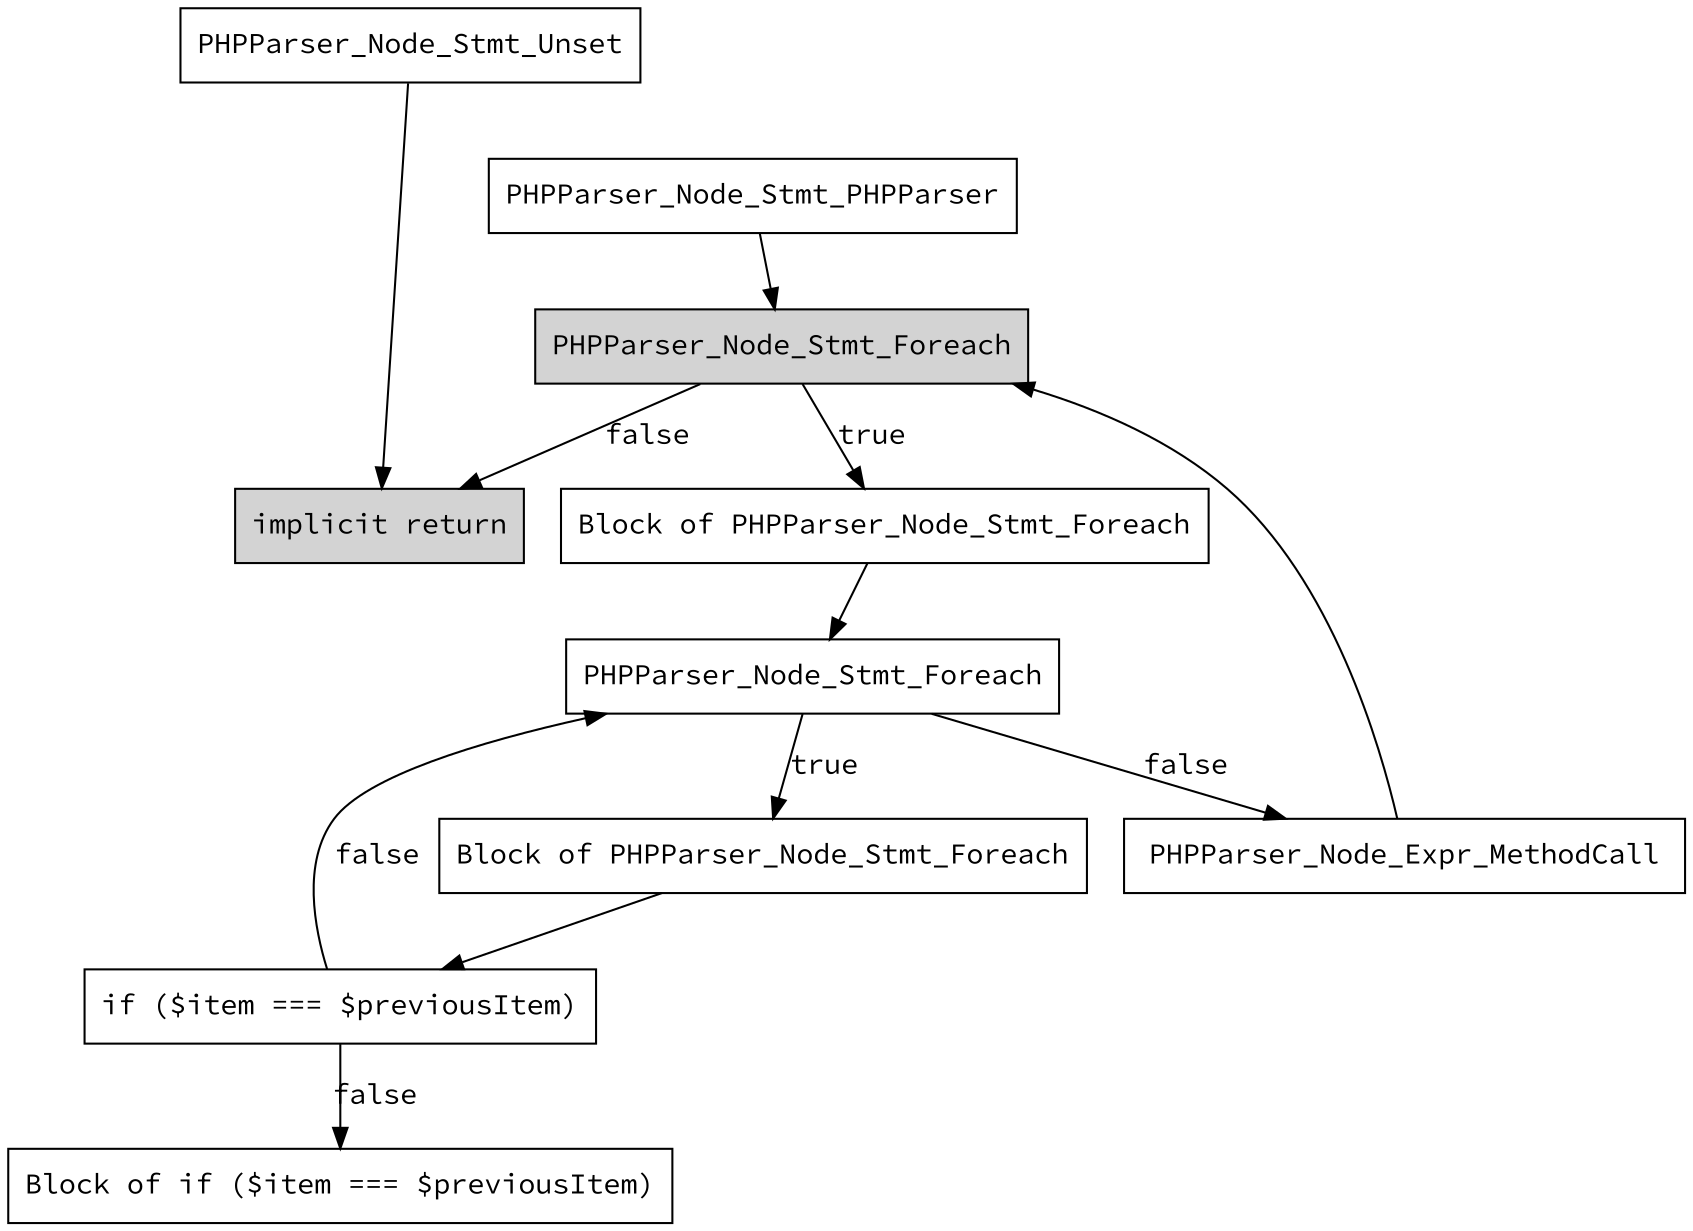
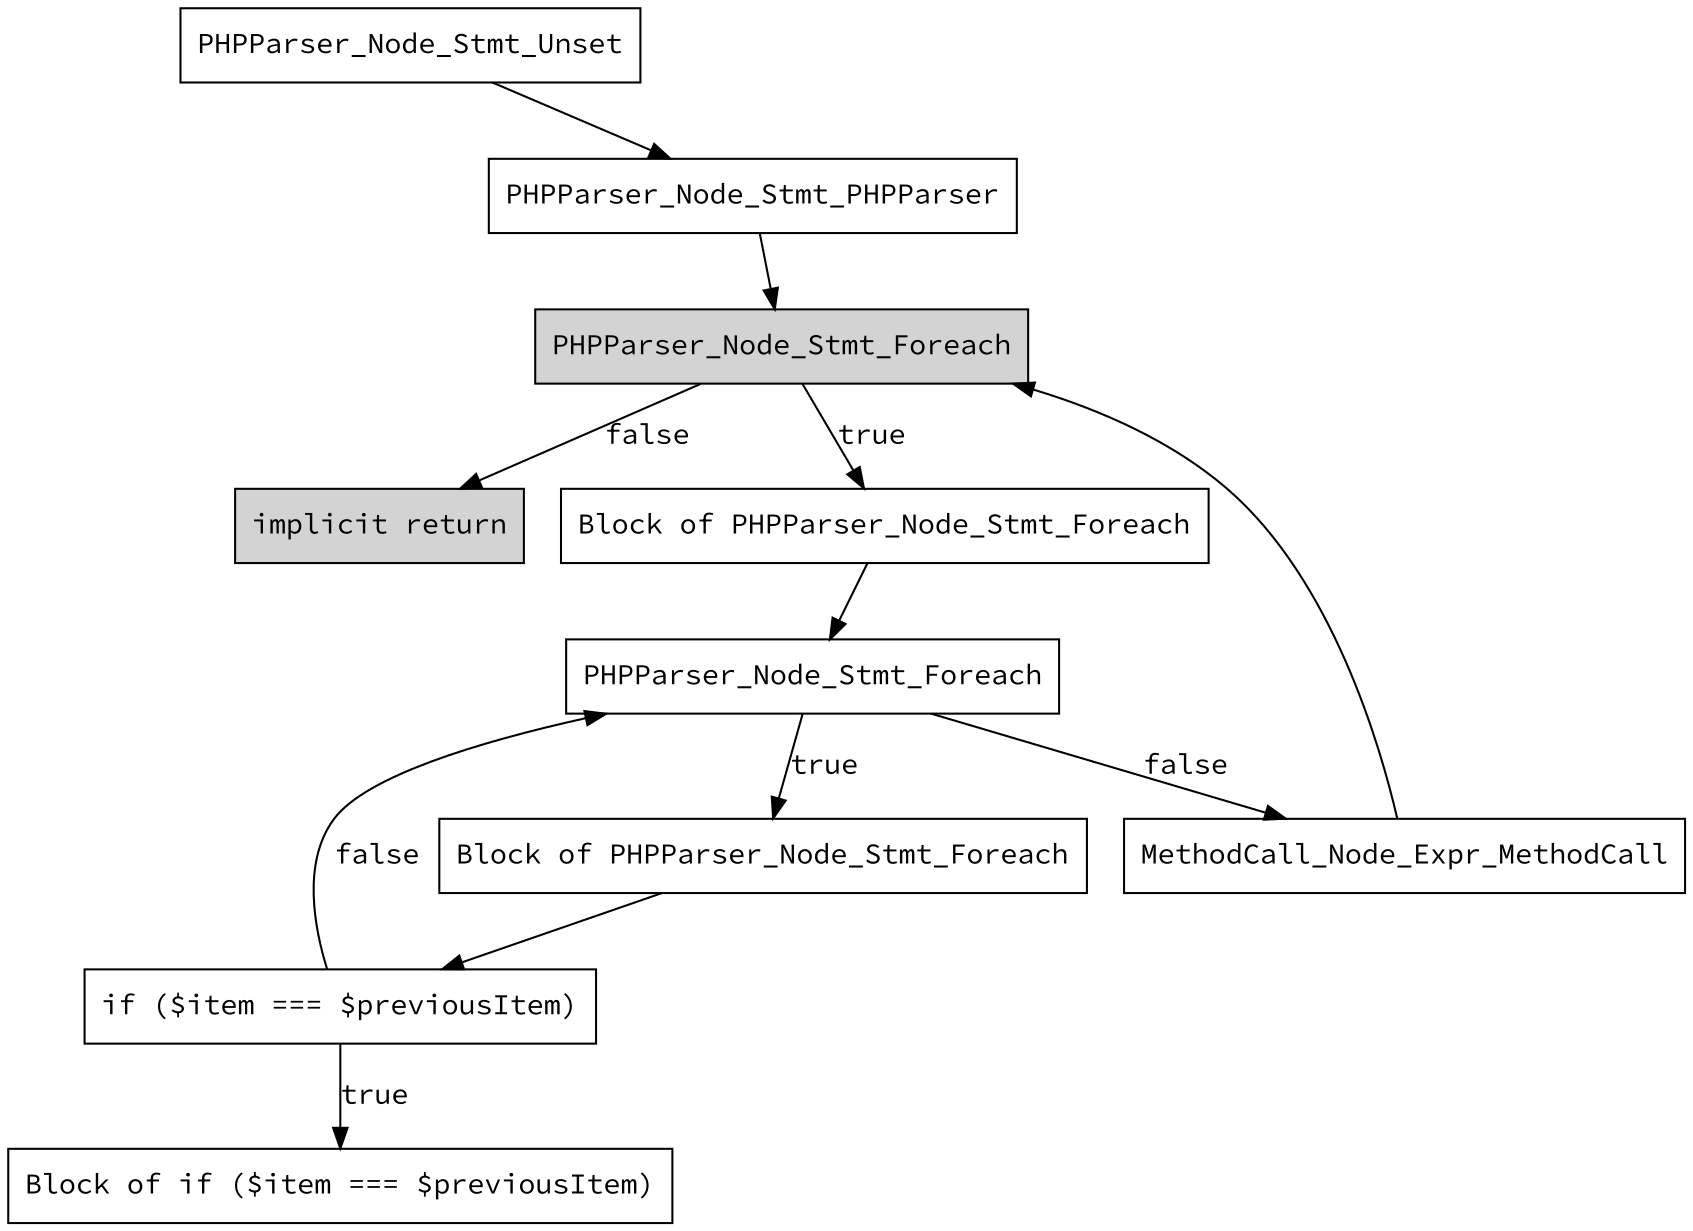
edge "PHPParser_Node_Stmt_Unset" -> "implicit return": now "PHPParser_Node_Stmt_Unset" -> "PHPParser_Node_Stmt_PHPParser"
node "PHPParser_Node_Expr_MethodCall": label "PHPParser_Node_Expr_MethodCall" -> "MethodCall_Node_Expr_MethodCall"
edge "if ($item === $previousItem)" -> "Block of if ($item === $previousItem)": label "false" -> "true"
